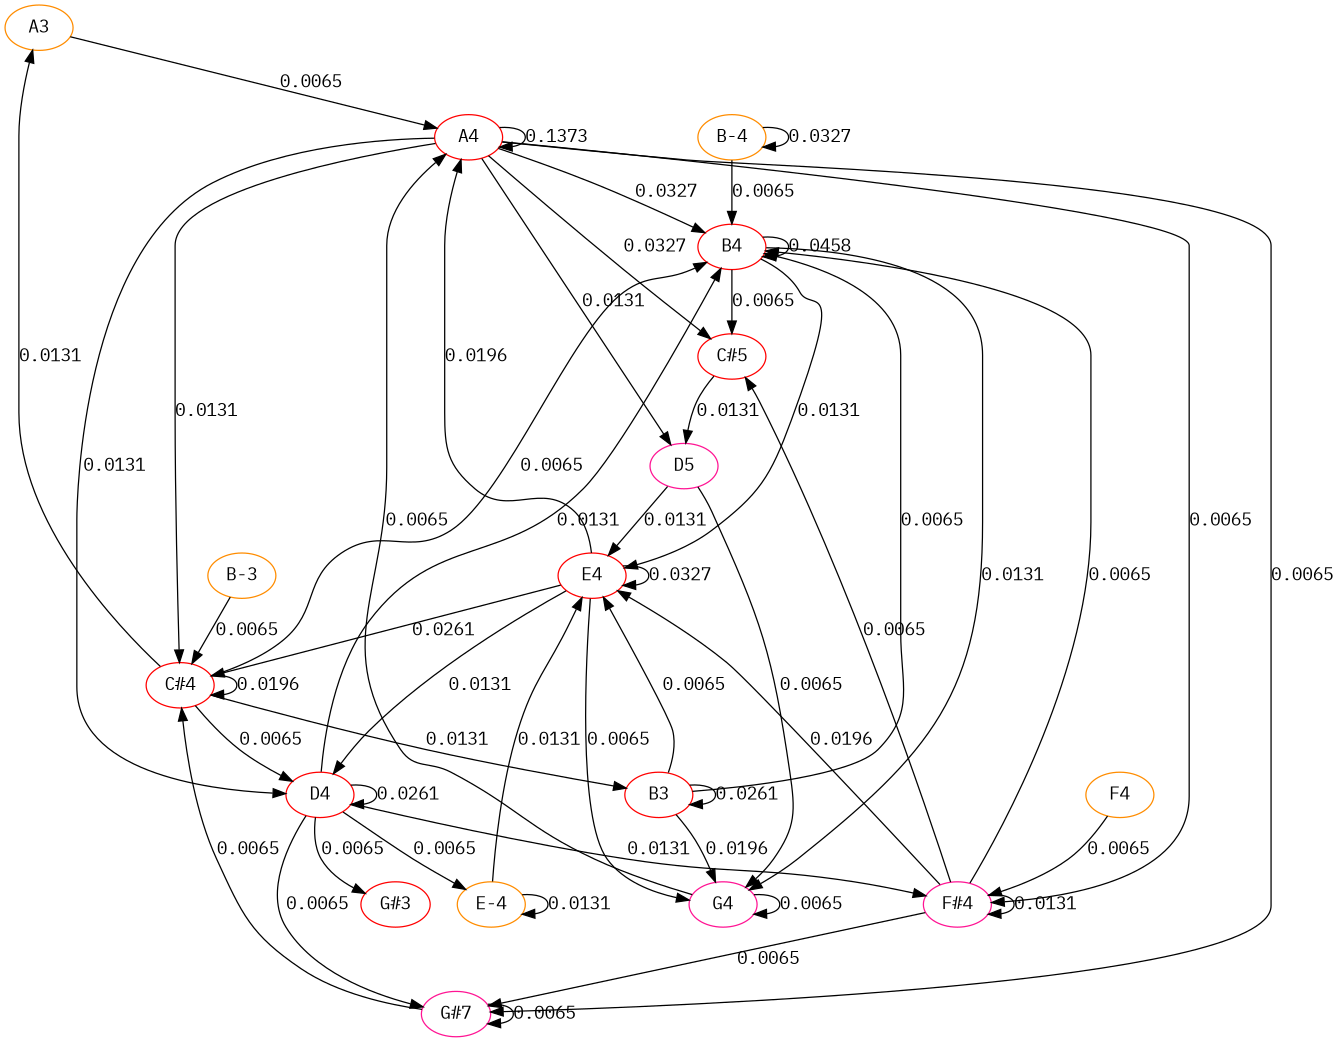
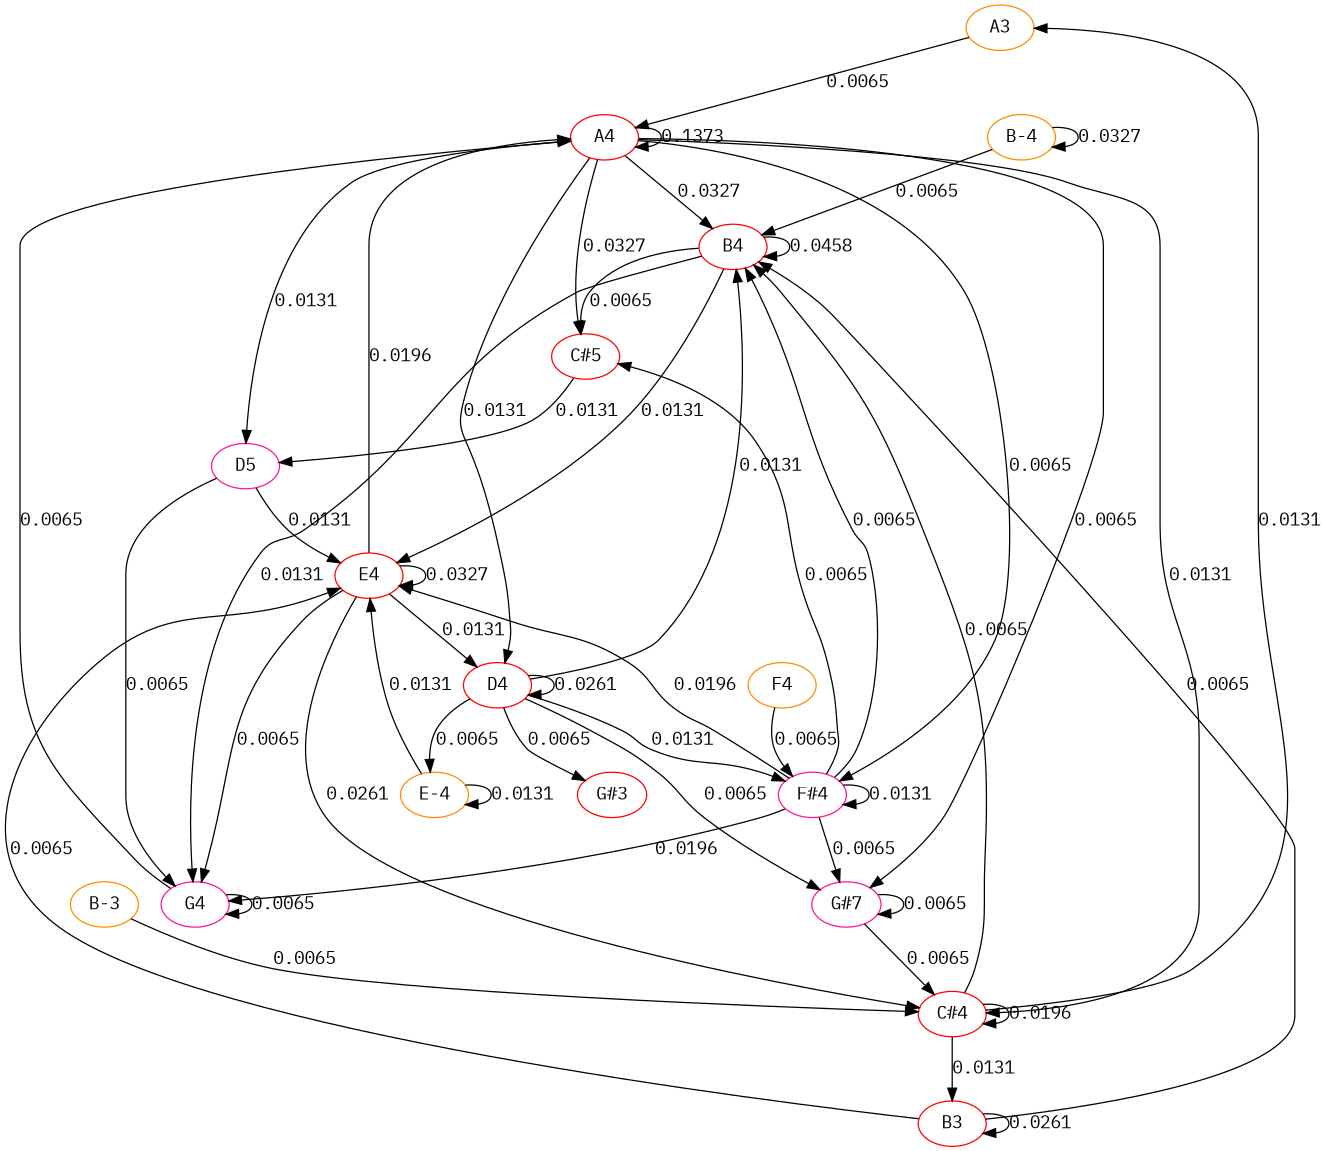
edge "C#4" -- "D4": removed, label "0.0065"
edge "B3" -- "G4": now "F#4" -- "G4"
